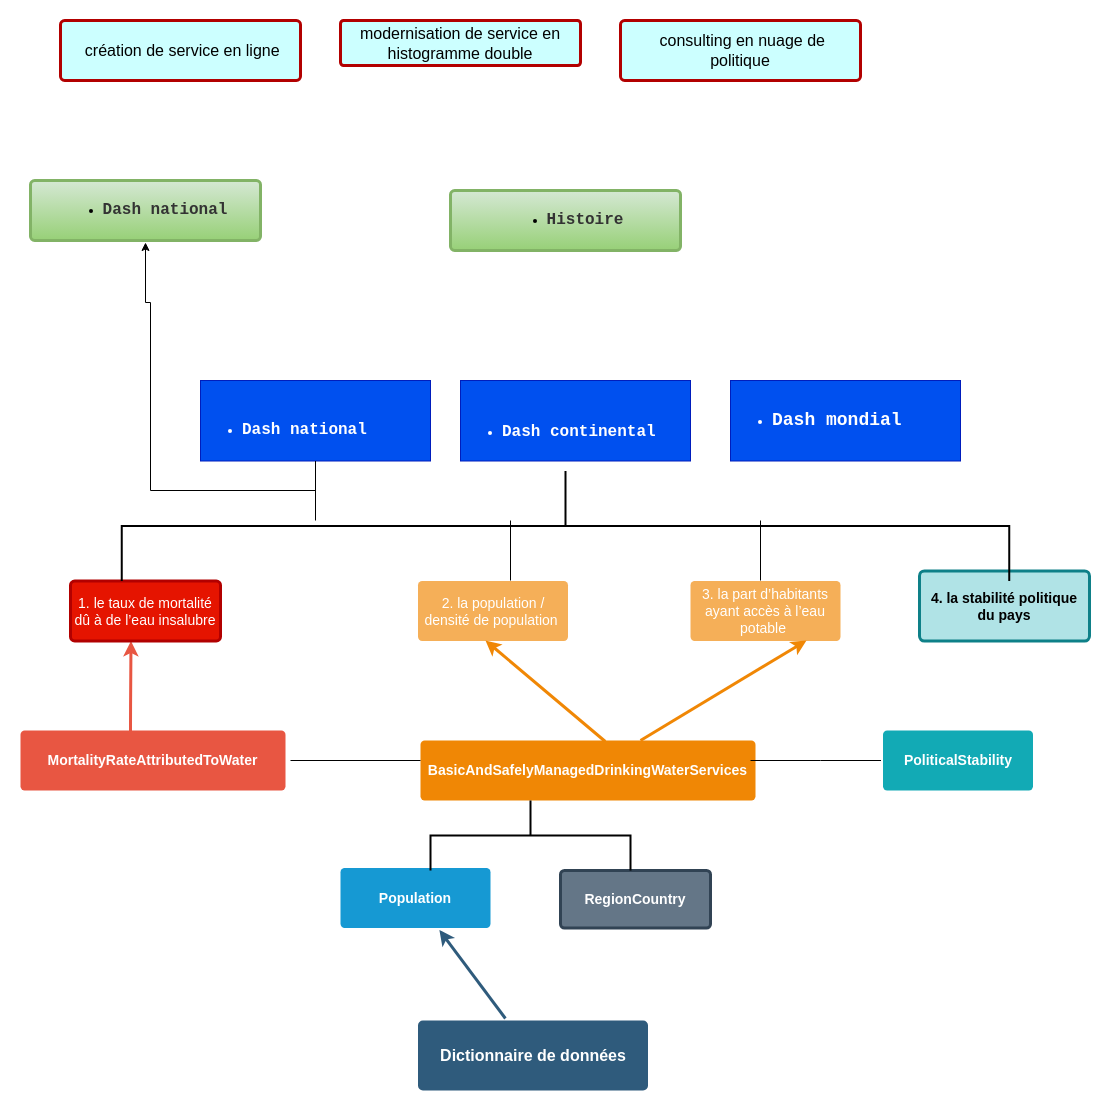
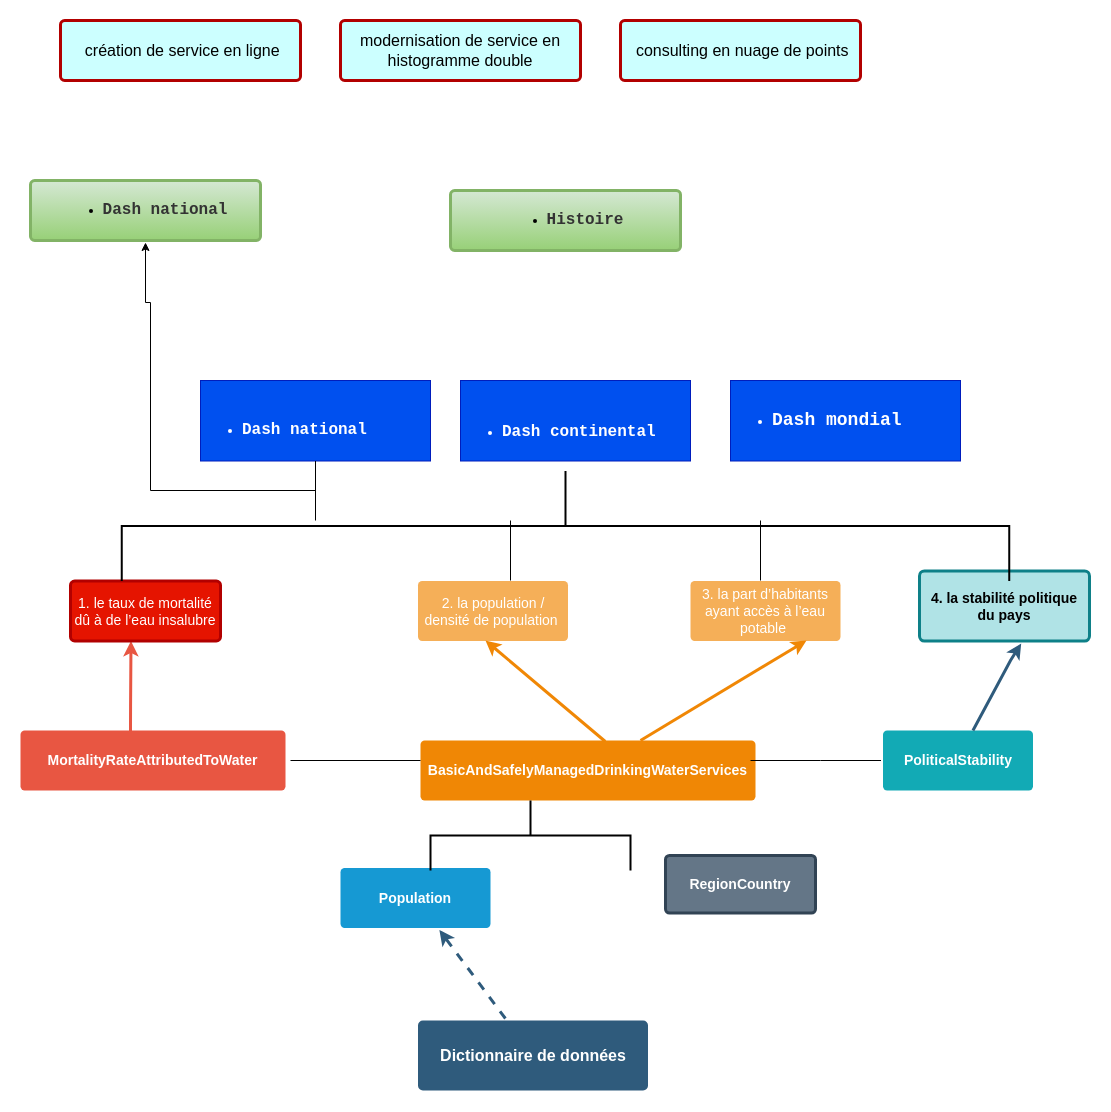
node "modernisation de service en histogramme double": size 240x45 -> 240x60
node "consulting en nuage de politique": label "consulting en nuage de politique" -> "consulting en nuage de points"
edge "PoliticalStability" -> "4. la stabilité politique du pays": added
node "RegionCountry": moved (636, 899) -> (741, 884)
edge "Dictionnaire de données" -> "Population": style solid -> dashed
